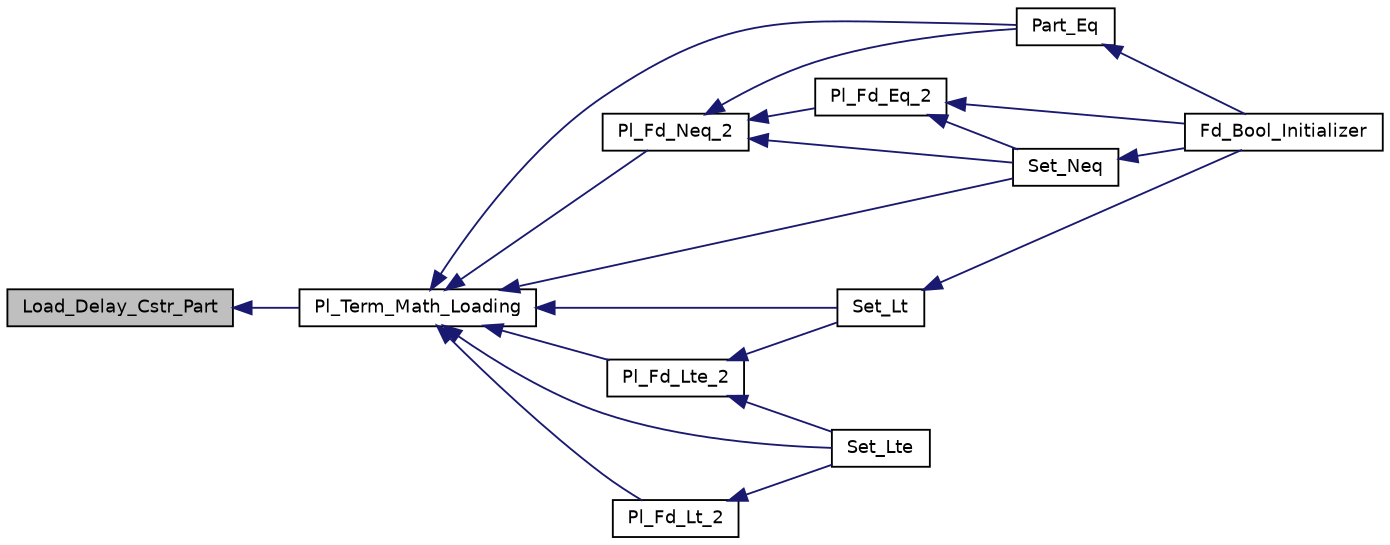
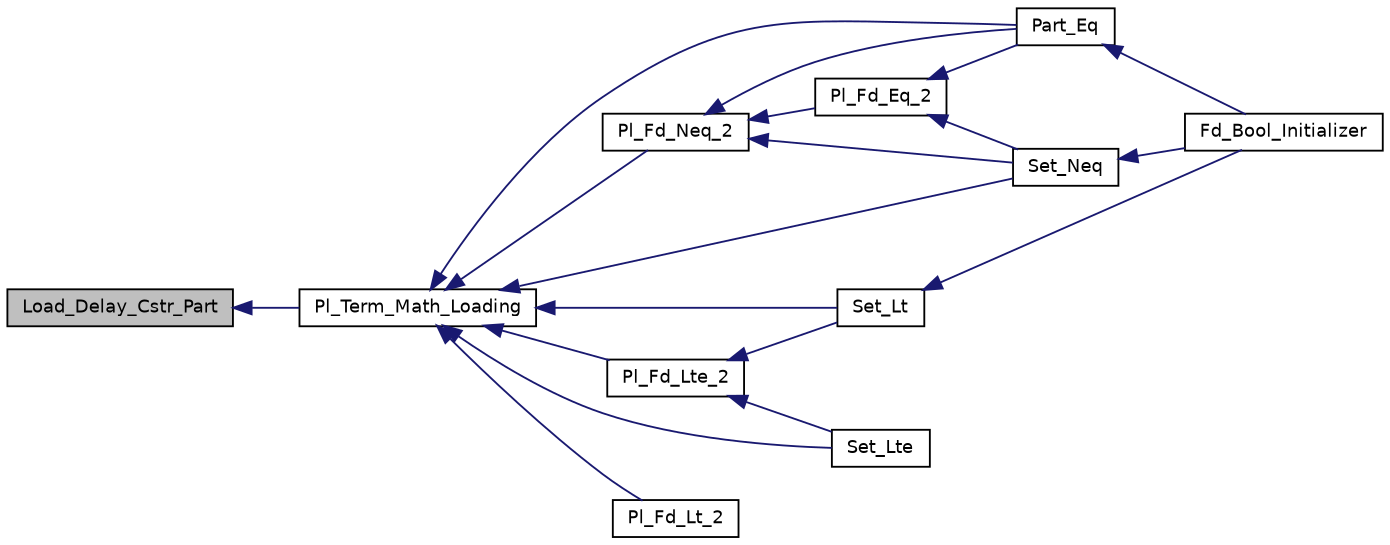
edge "Fd_Bool_Initializer" -> "Pl_Fd_Eq_2": now "Part_Eq" -> "Pl_Fd_Eq_2"
edge "Set_Lte" -> "Pl_Fd_Lt_2": removed
